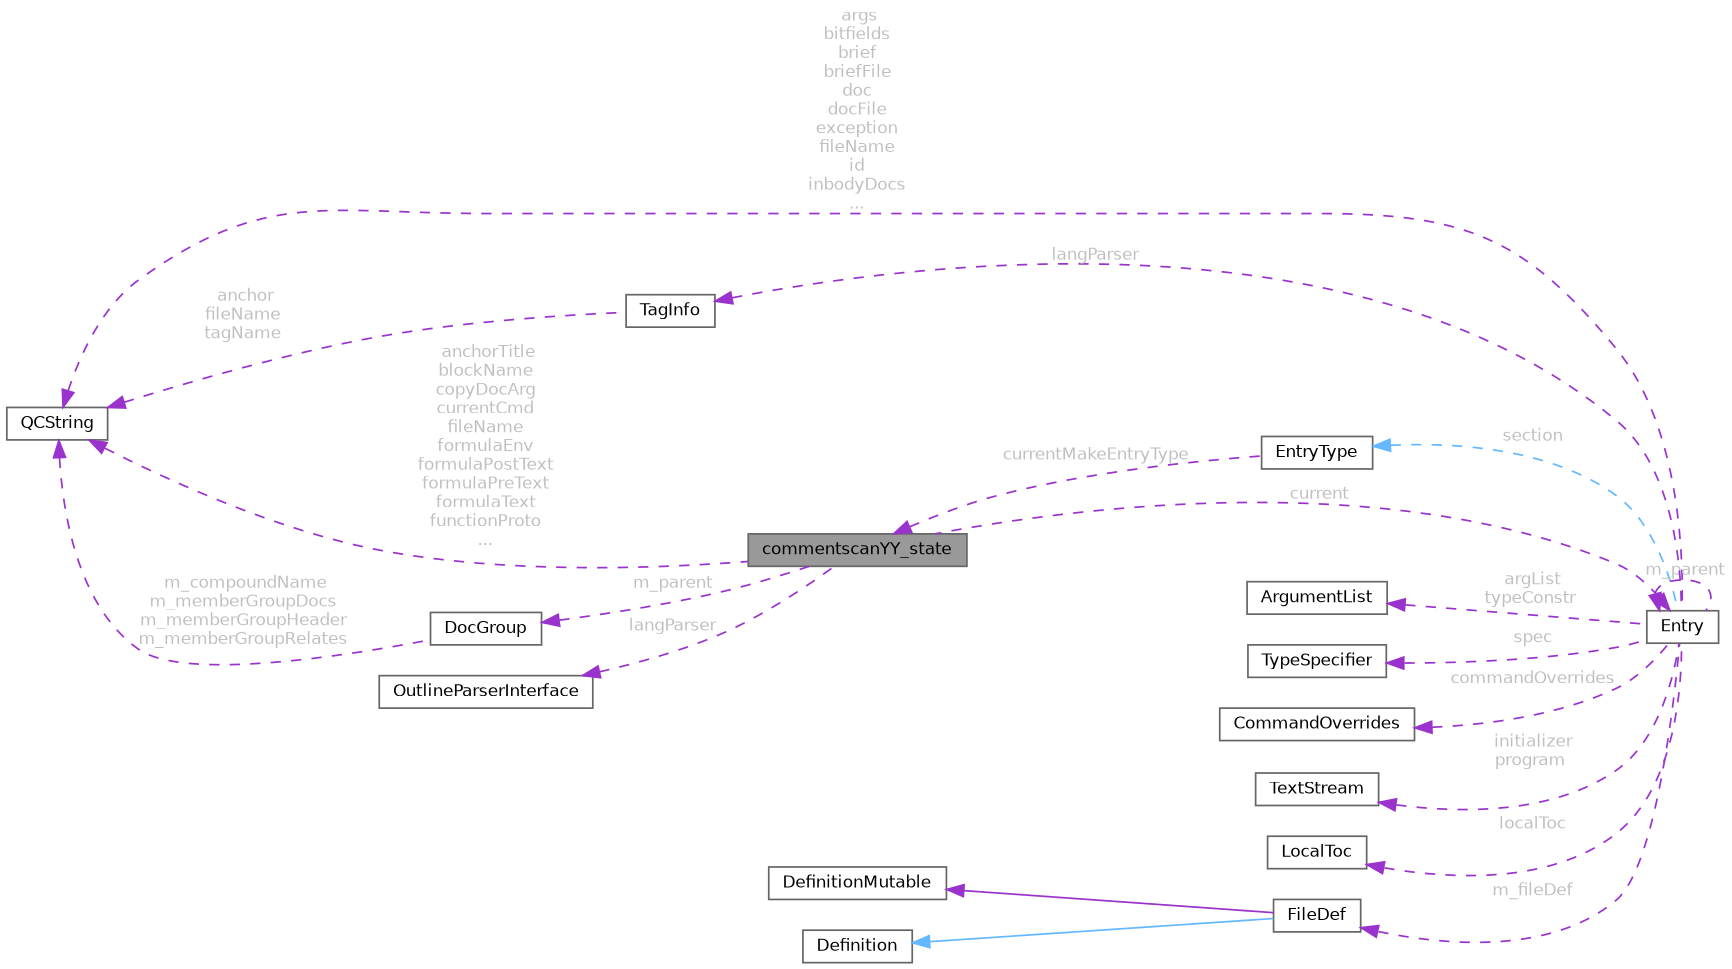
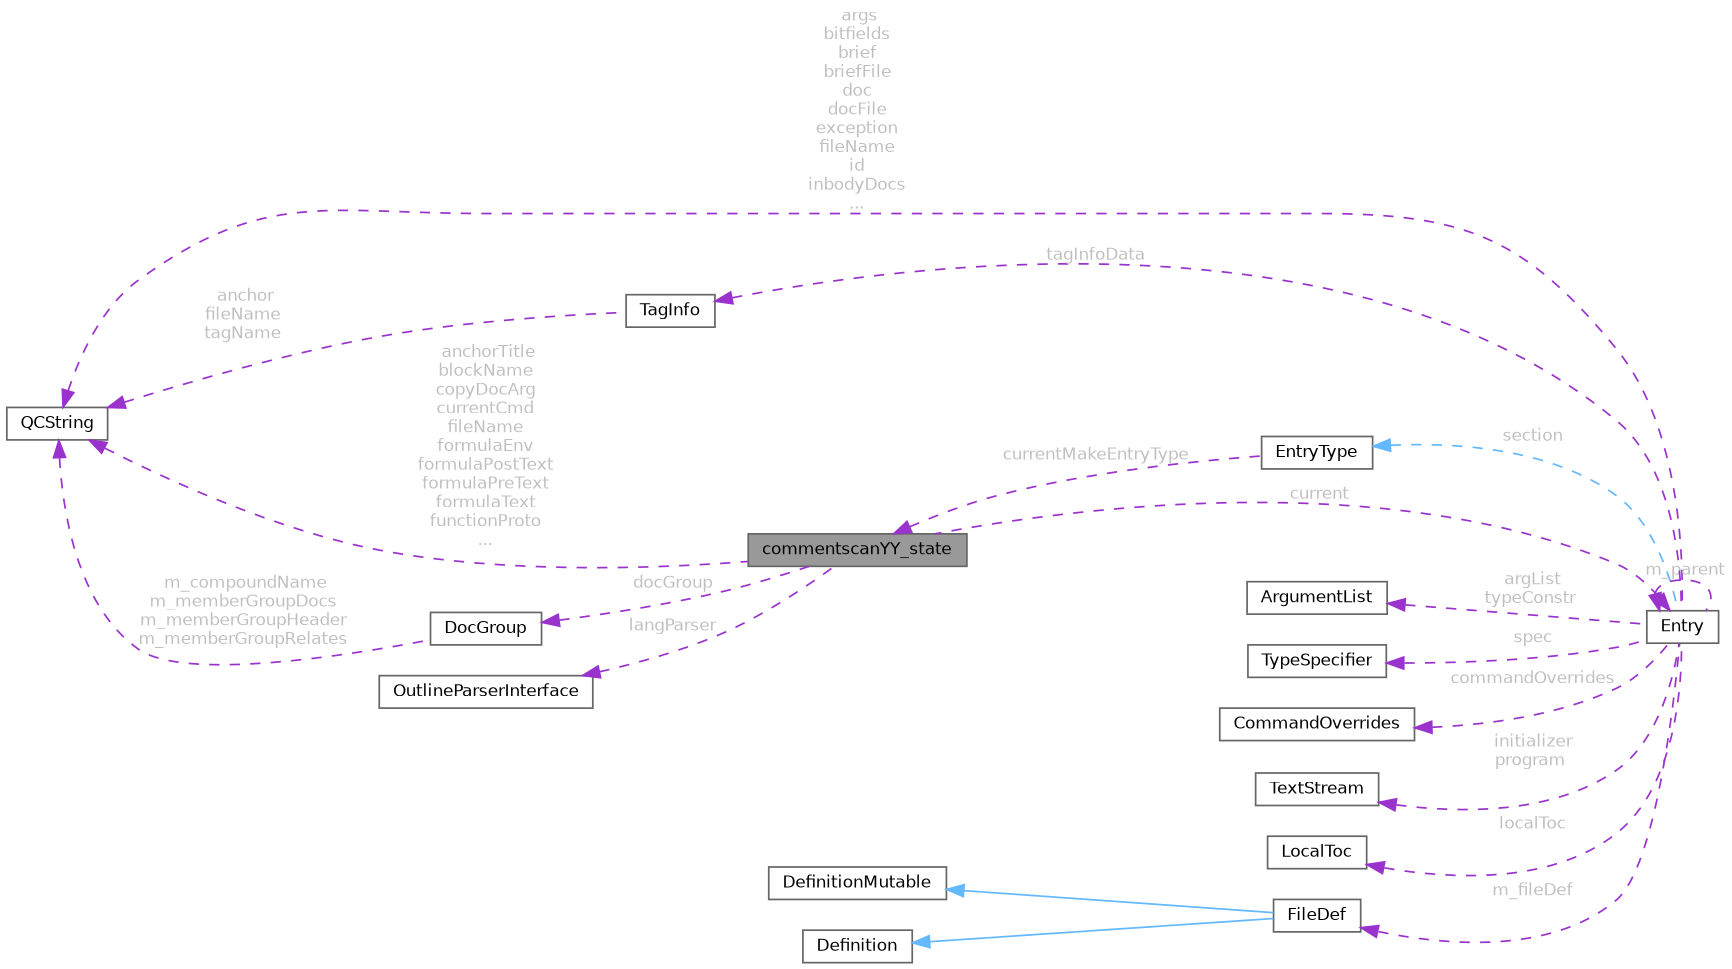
edge "Entry" -> "TagInfo": label " langParser" -> " tagInfoData"
edge "commentscanYY_state" -> "DocGroup": label " m_parent" -> " docGroup"
edge "FileDef" -> "DefinitionMutable": color darkorchid3 -> steelblue1
